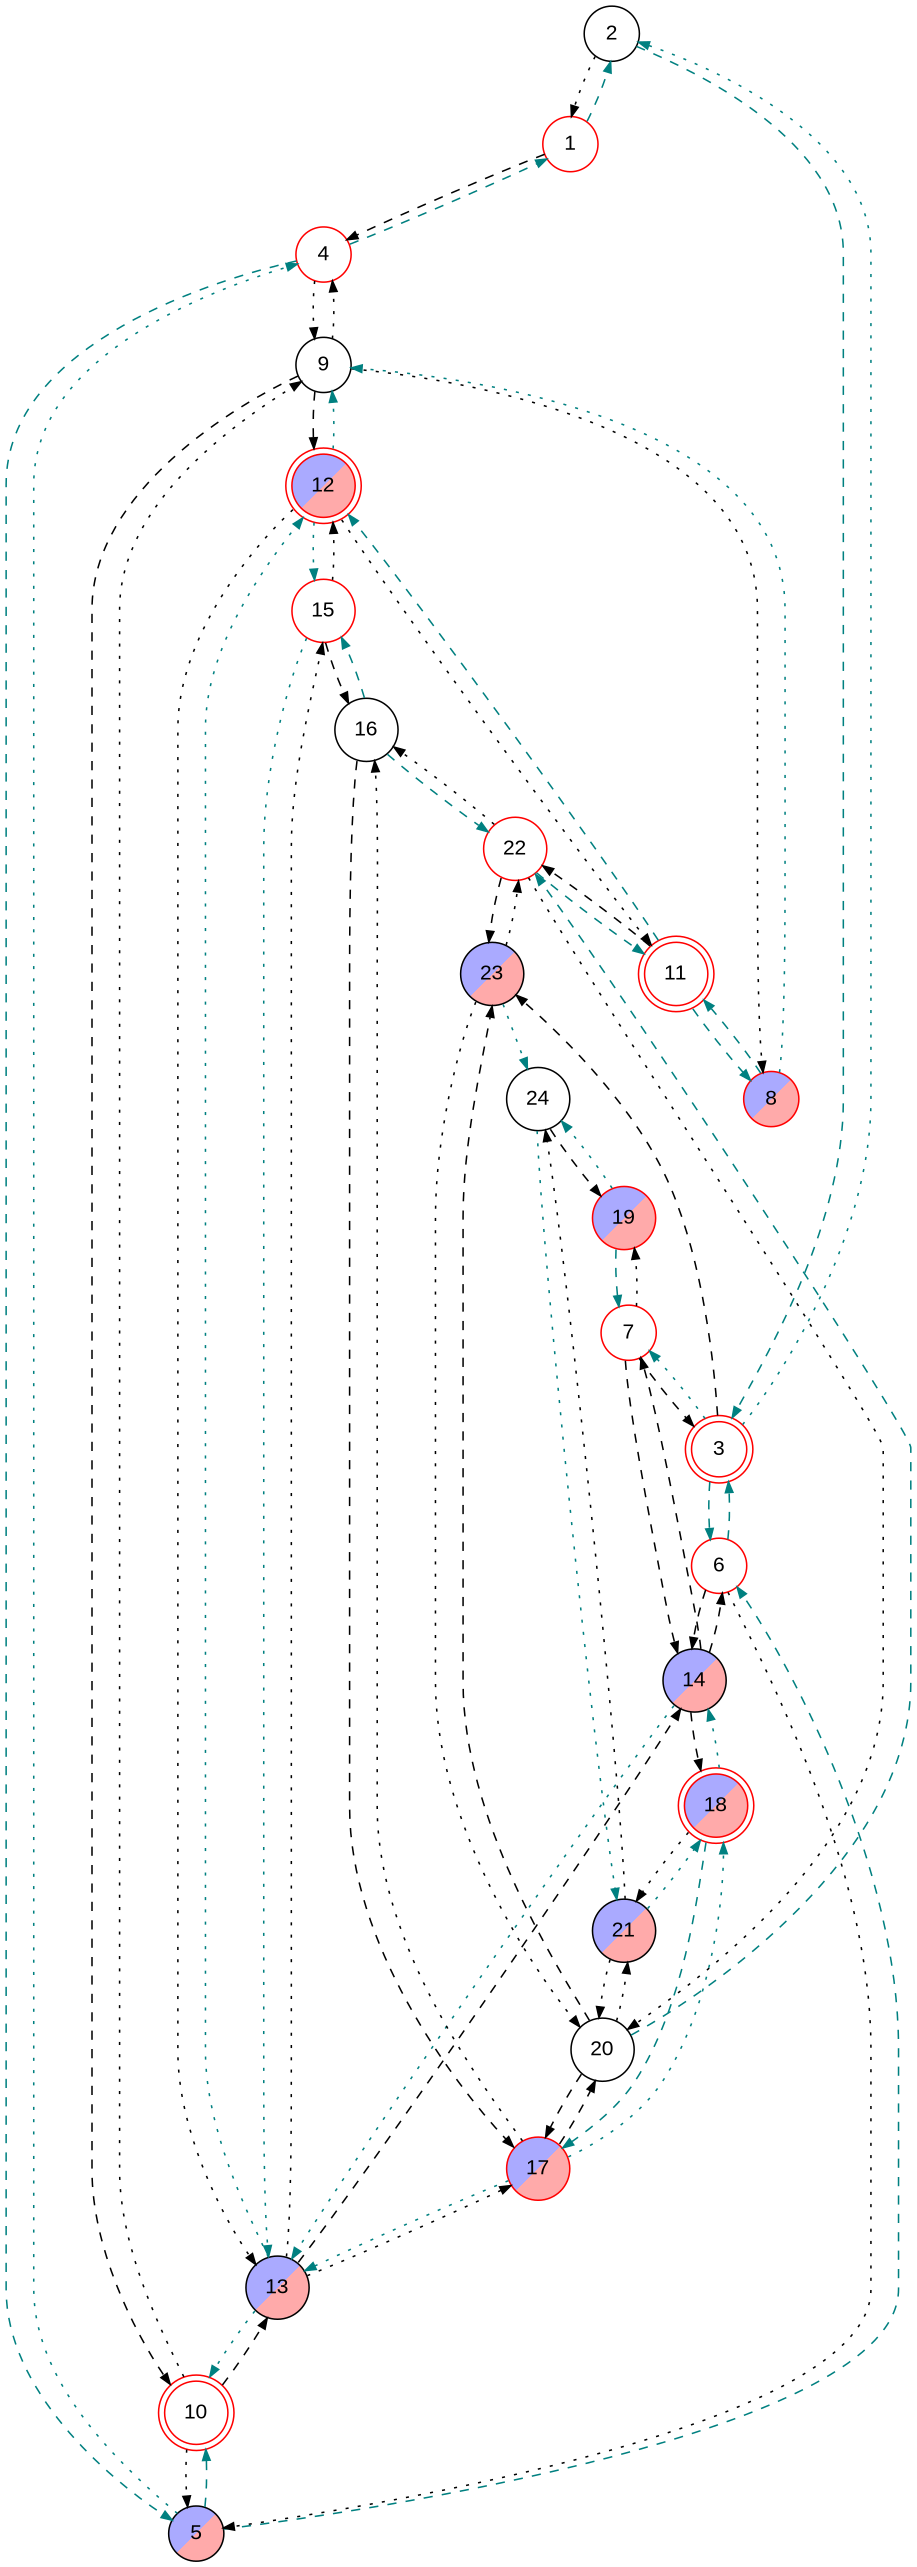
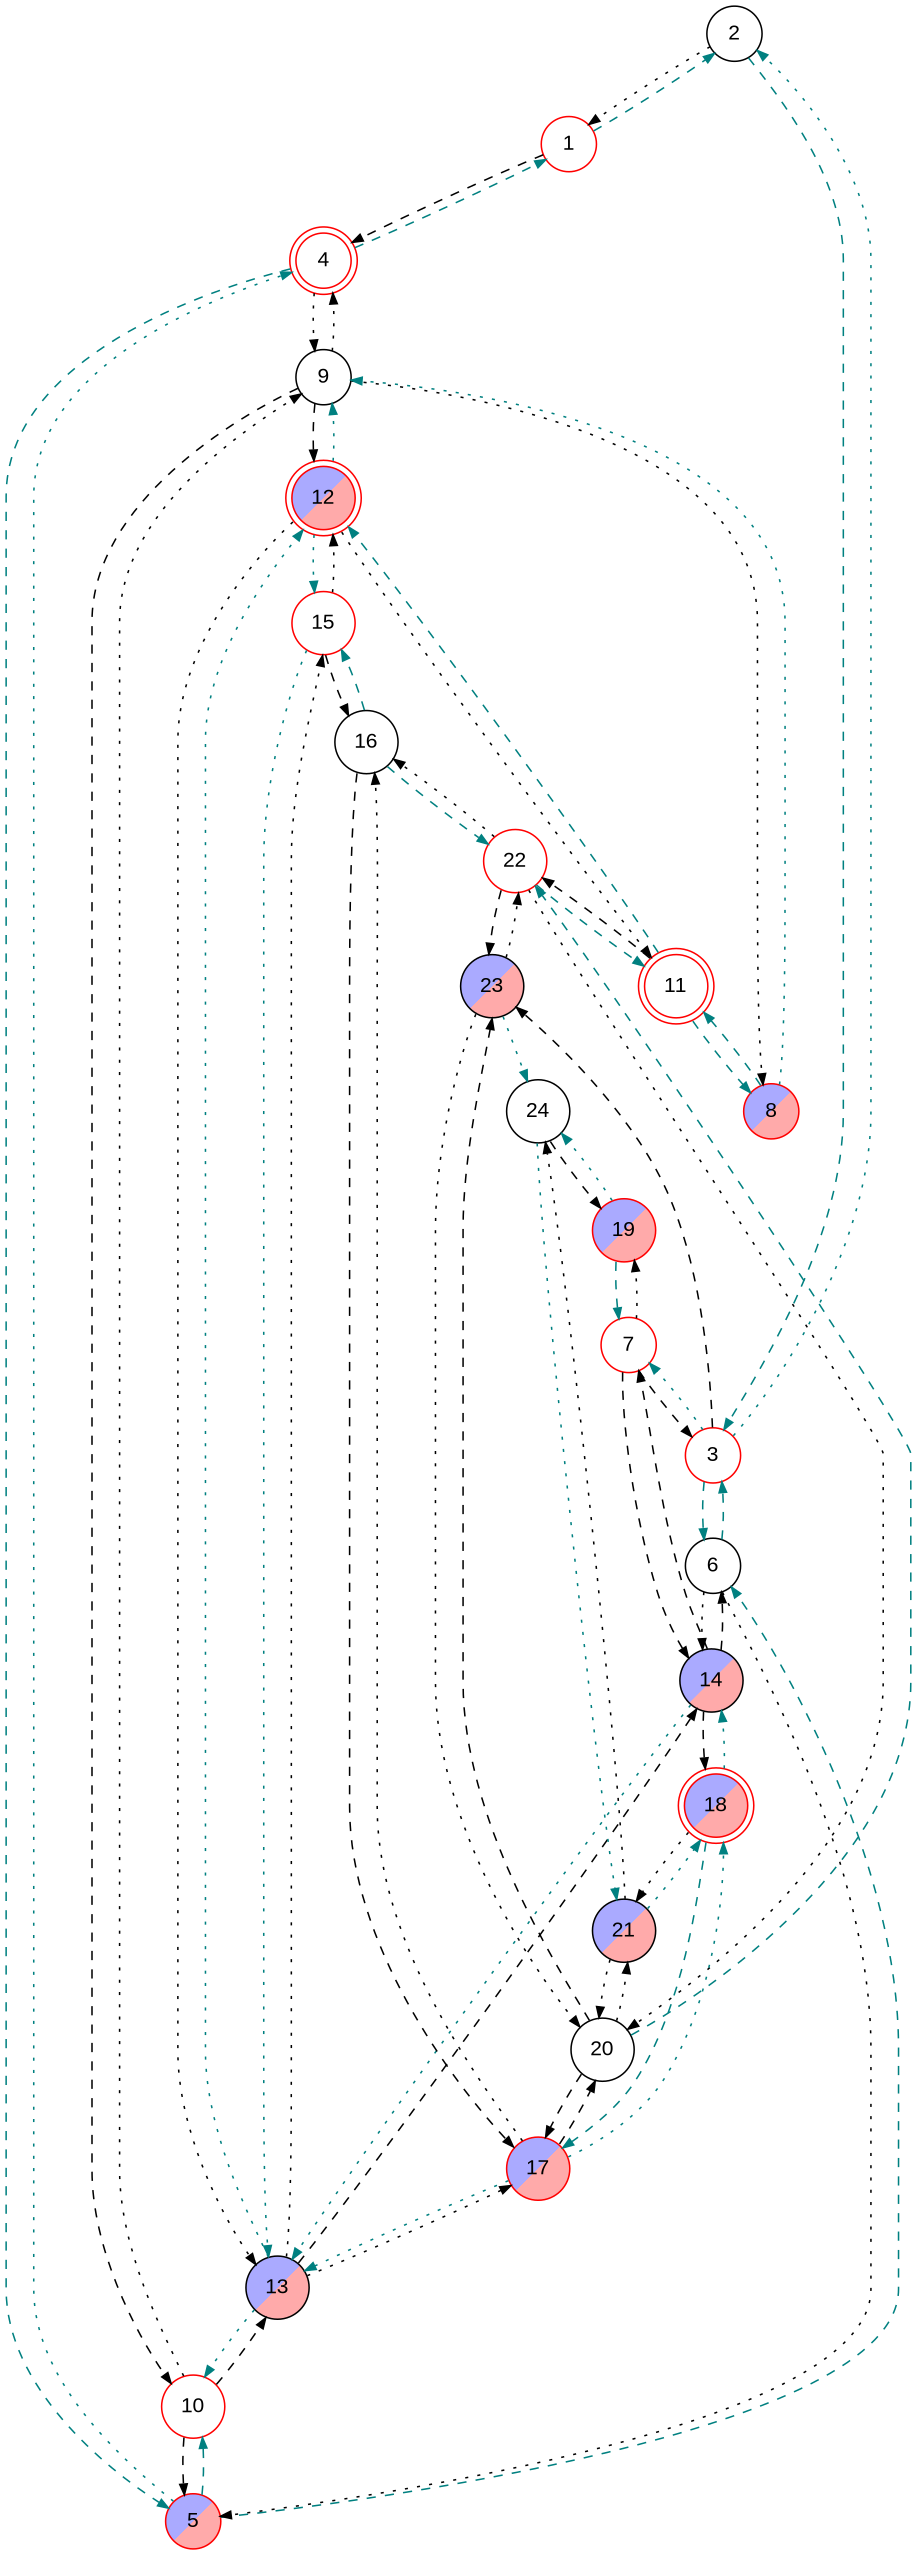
node "4": shape circle -> doublecircle
node "3": shape doublecircle -> circle
node "6": color red -> black
edge "6" -> "14": style dashed -> dotted
node "10": shape doublecircle -> circle
edge "10" -> "5": style dotted -> dashed
node "5": color black -> red
